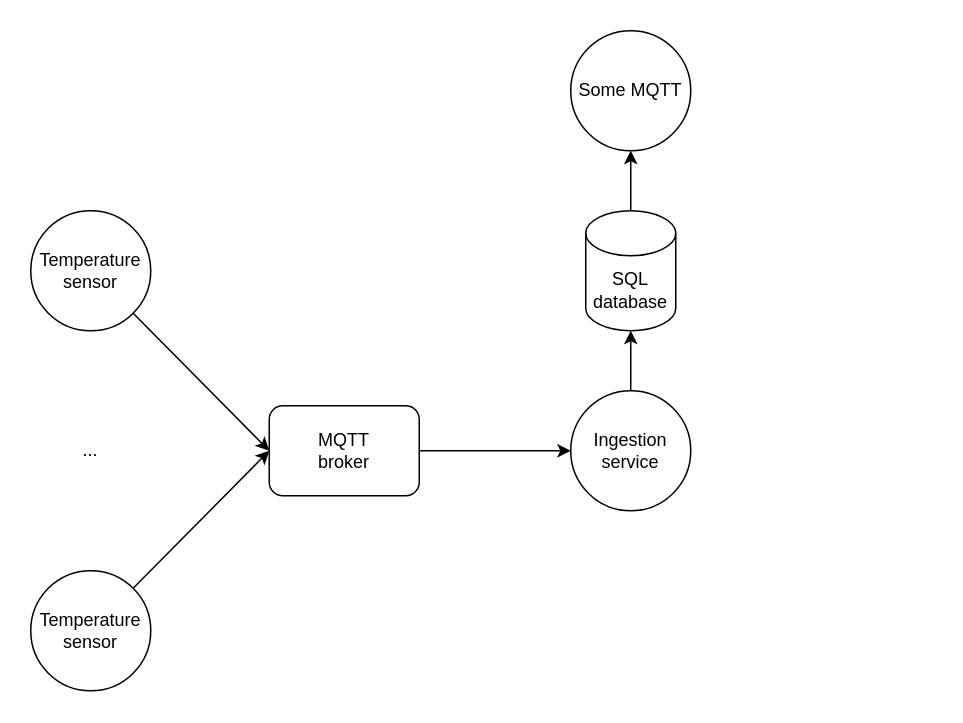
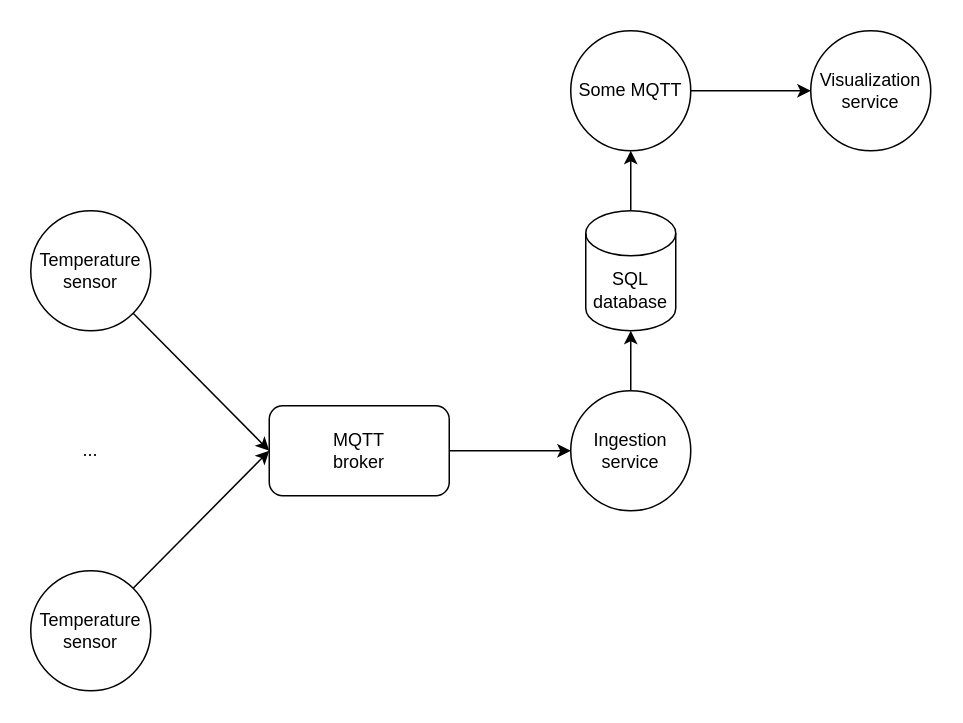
edge "Some MQTT" -> "Visualization service": added
node "Visualization service": added
node "MQTT broker": size 150x90 -> 180x90
